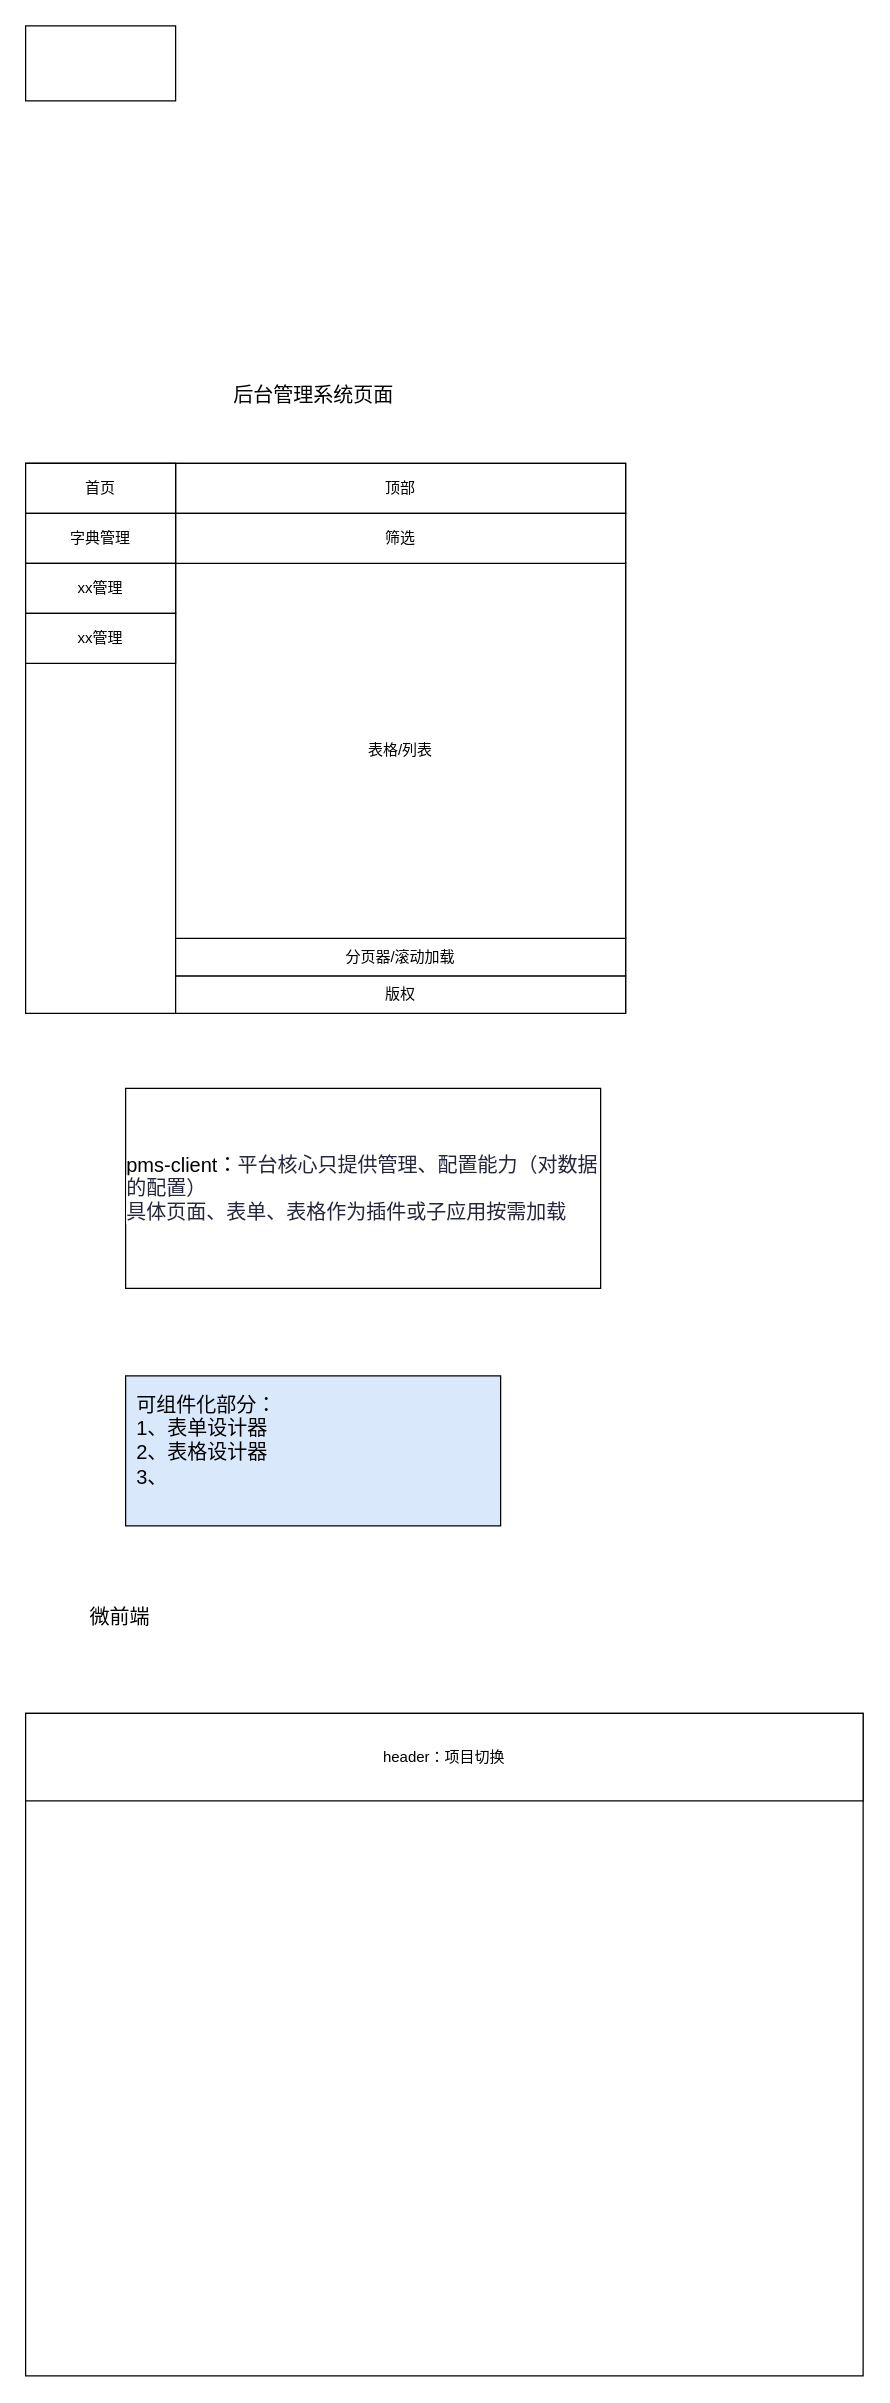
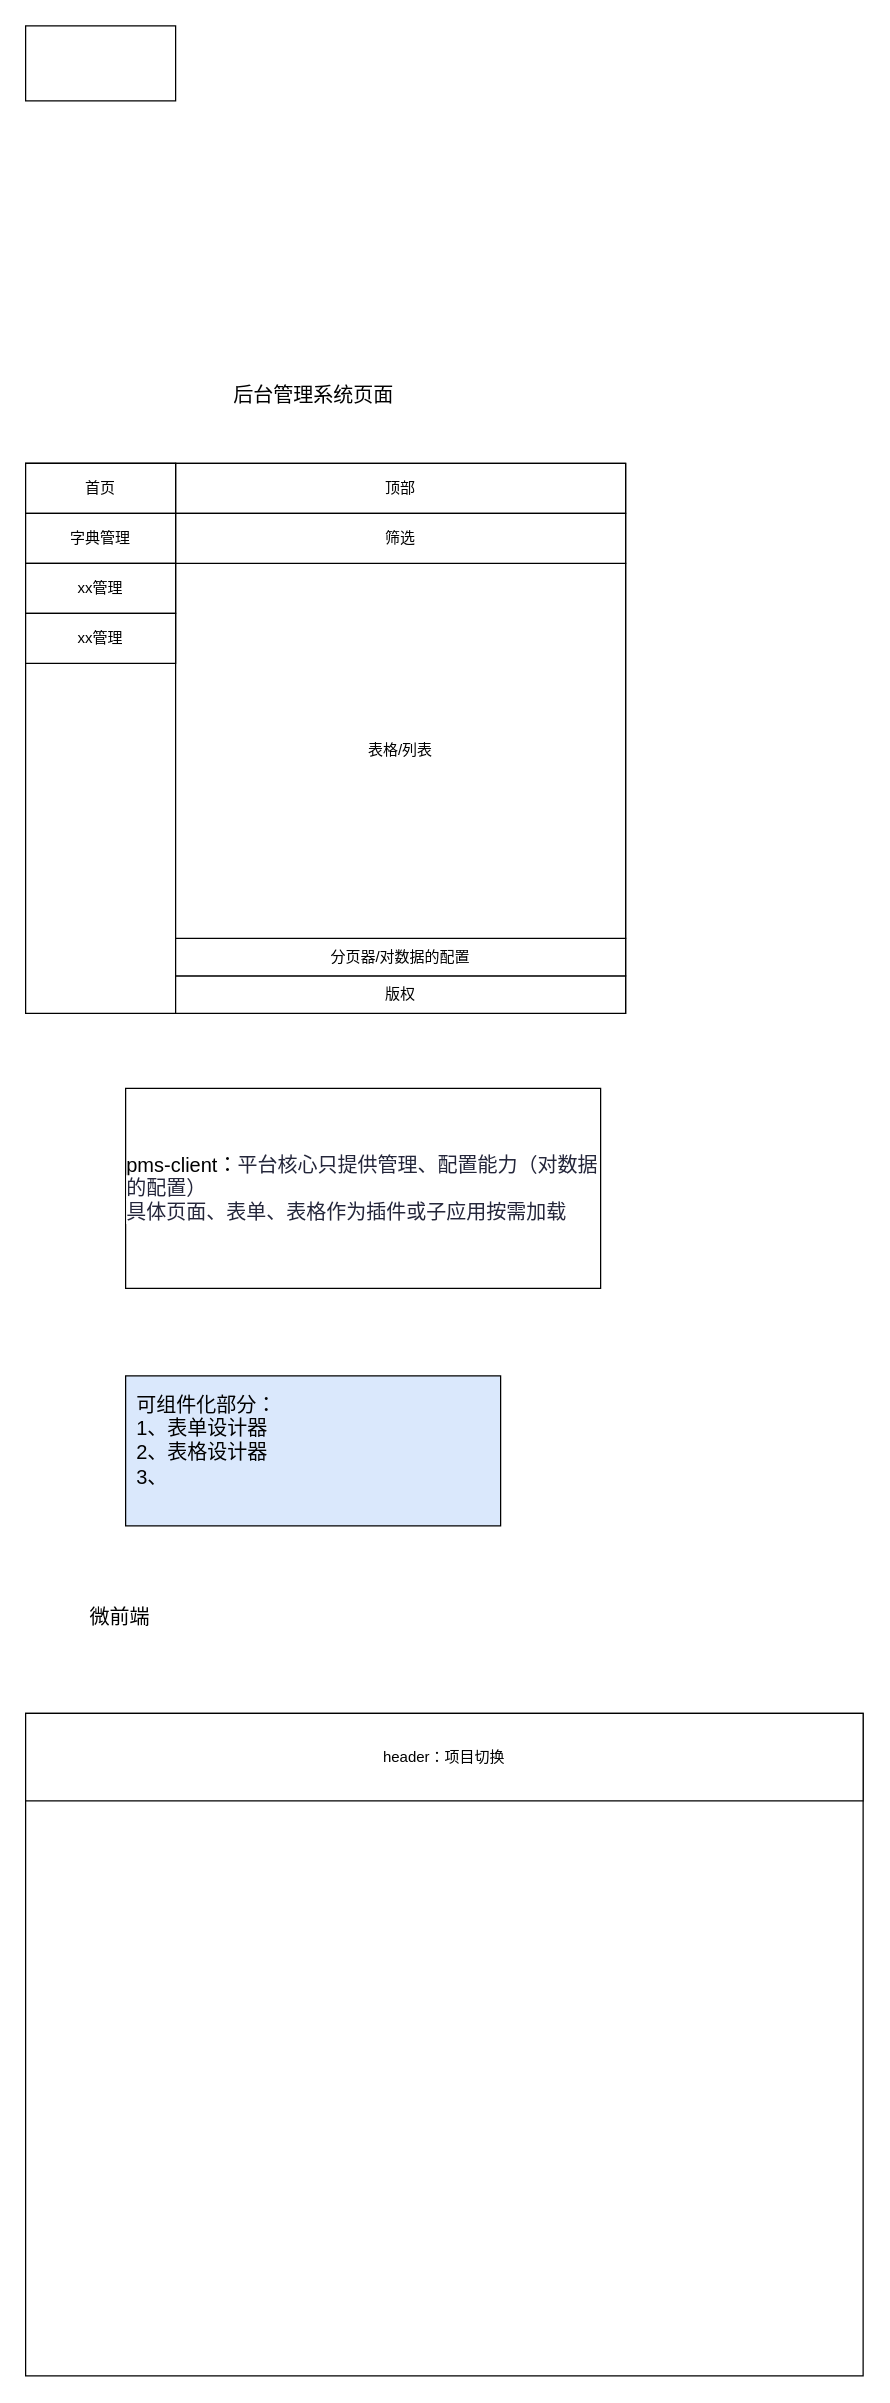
node "分页器/滚动加载": label "分页器/滚动加载" -> "分页器/对数据的配置"
